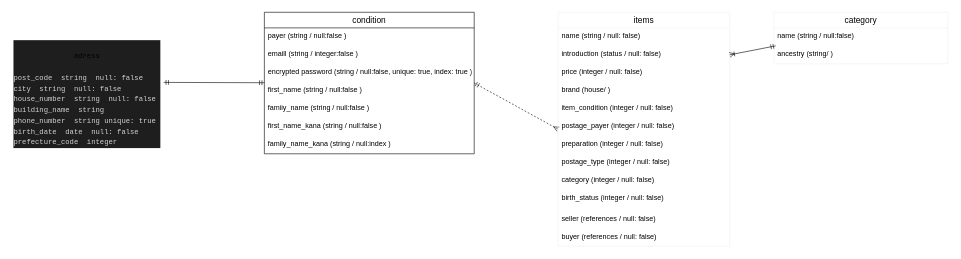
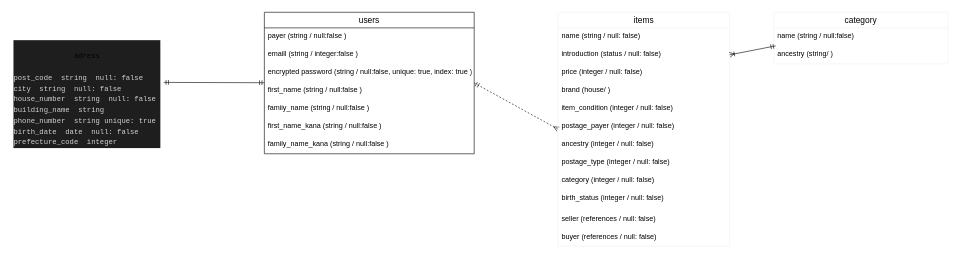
node "condition": label "condition" -> "users"
node "family_name_kana (string / null:index )": label "family_name_kana (string / null:index )" -> "family_name_kana (string / null:false )"
node "preparation (integer / null: false)": label "preparation (integer / null: false)" -> "ancestry (integer / null: false)"
